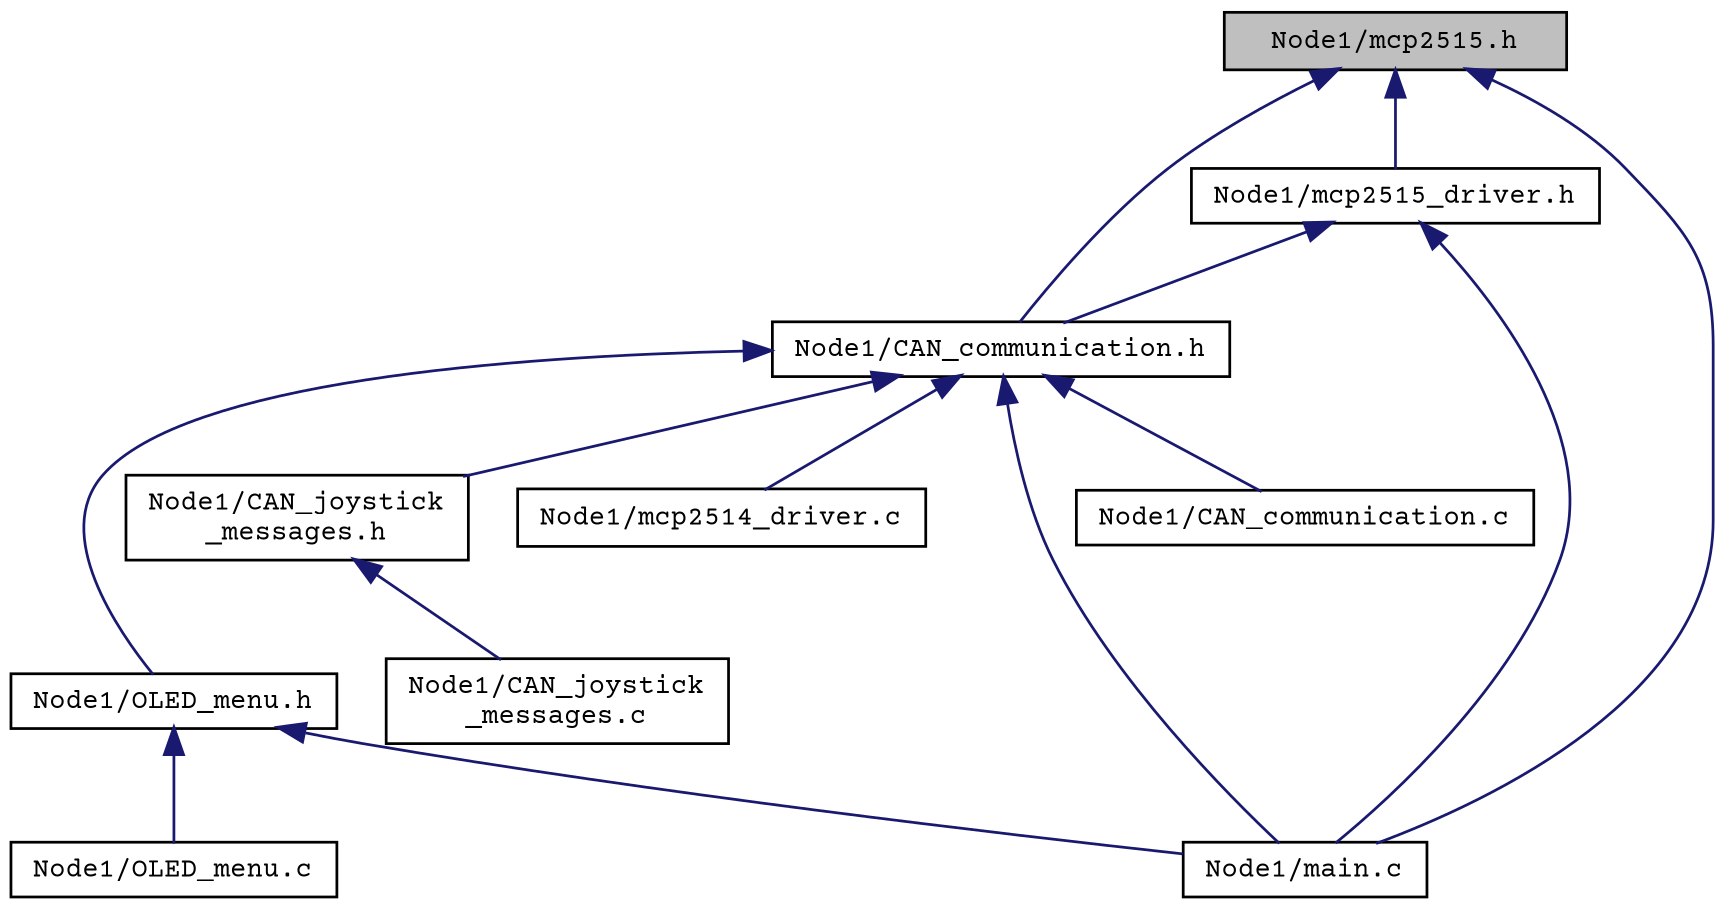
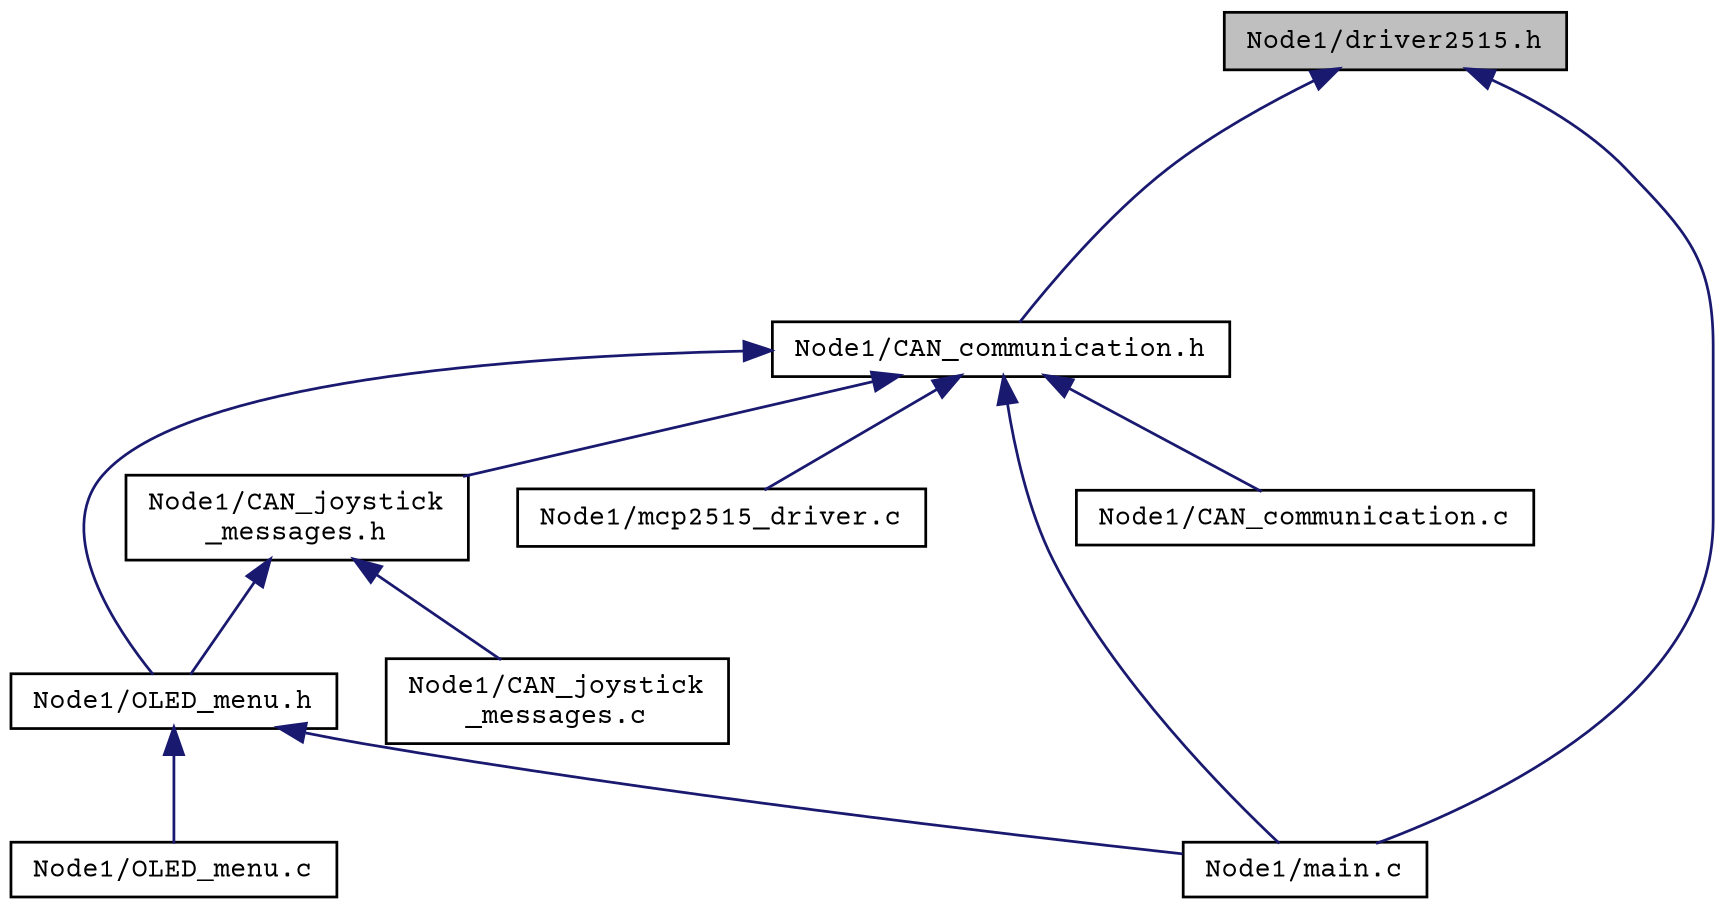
node "Node1/mcp2515.h": label "Node1/mcp2515.h" -> "Node1/driver2515.h"
node "Node1/mcp2515_driver.h": removed
node "Node1/mcp2514_driver.c": label "Node1/mcp2514_driver.c" -> "Node1/mcp2515_driver.c"
edge "Node1/OLED_menu.h" -> "Node1/CAN_joystick _messages.h": added
